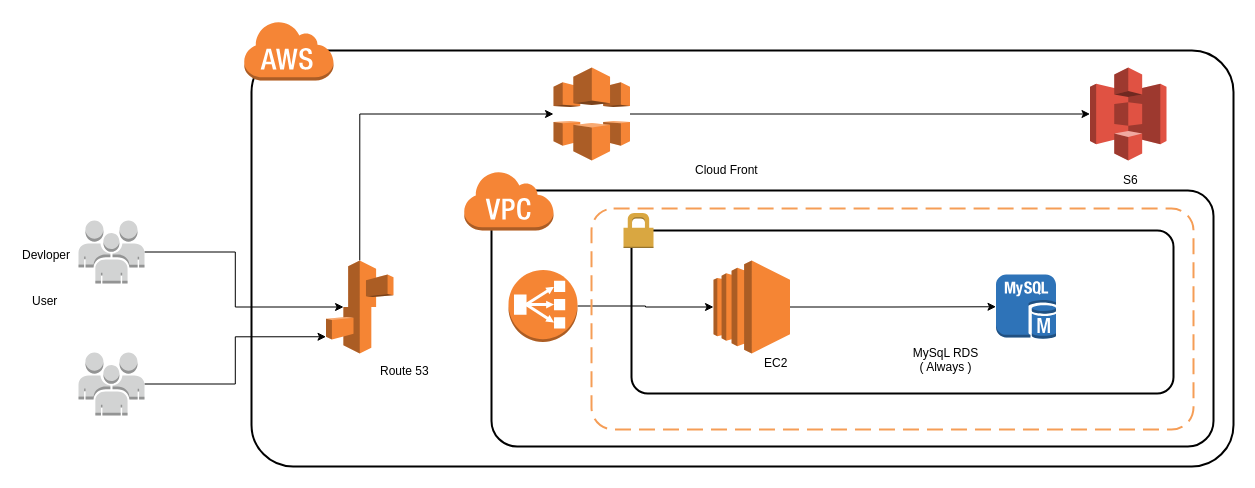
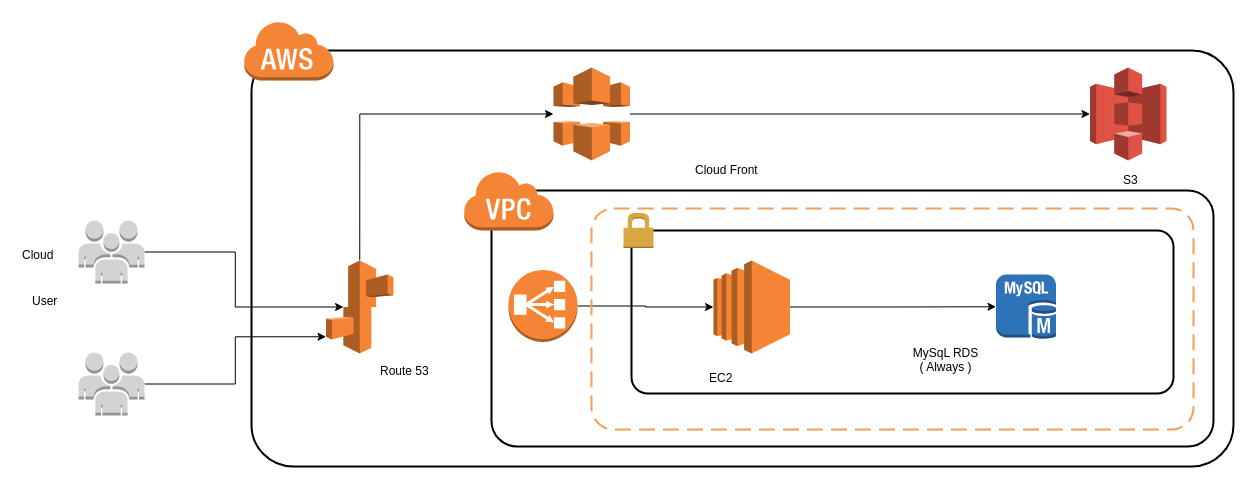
node "S6": label "S6" -> "S3"
node "Devloper": label "Devloper" -> "Cloud"
node "EC2": moved (782, 364) -> (727, 379)
